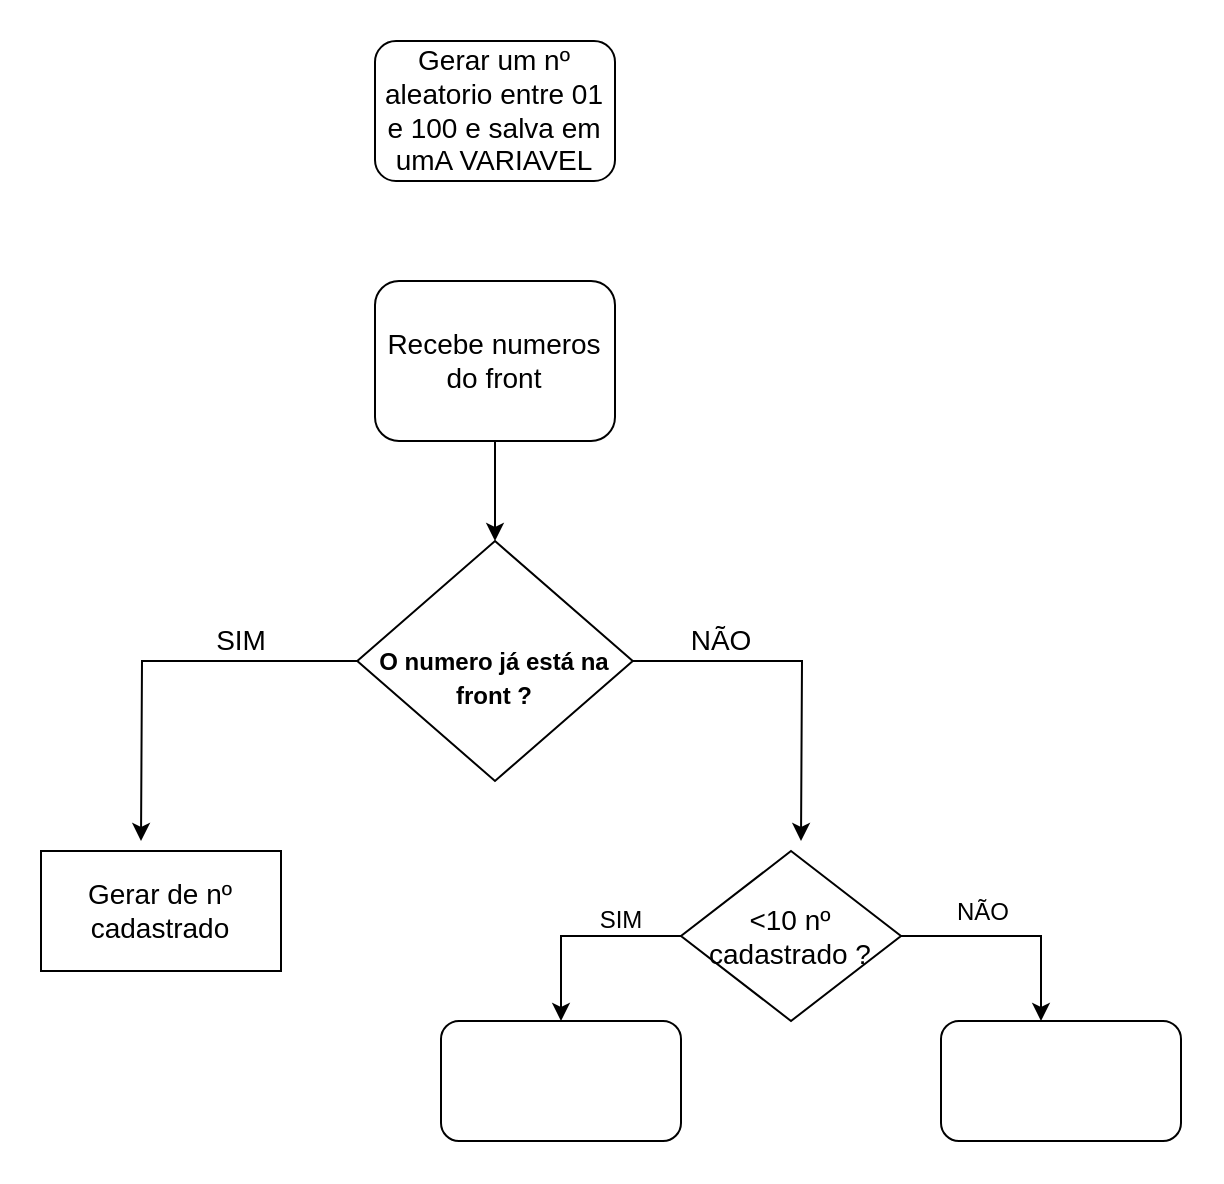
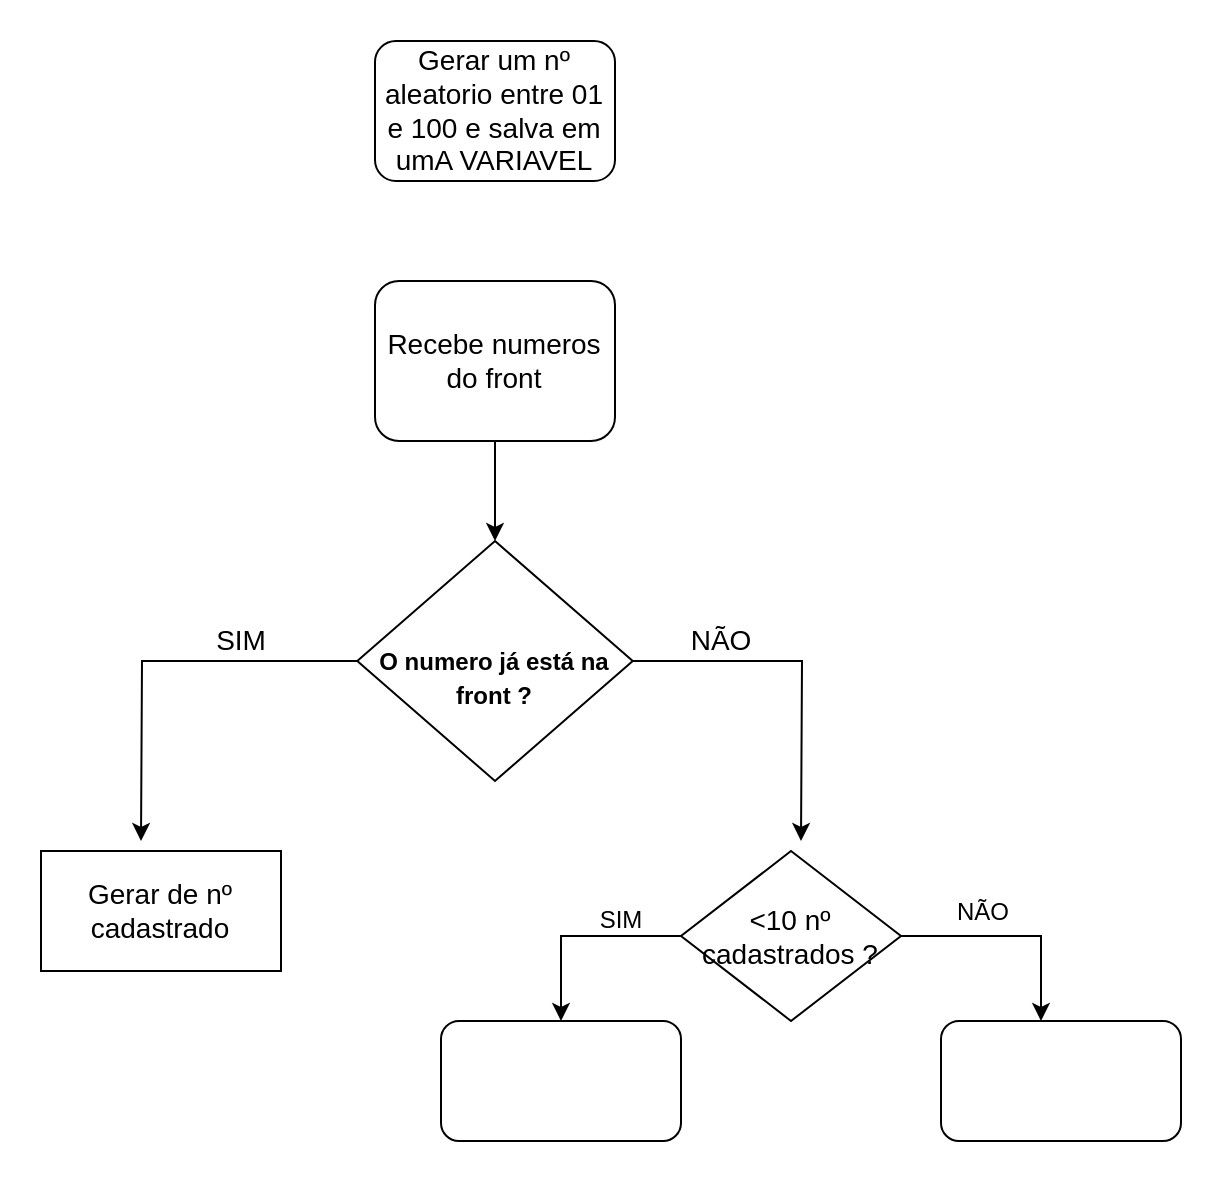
node "<10 nº cadastrado ?": label "<10 nº cadastrado ?" -> "<10 nº cadastrados ?"
